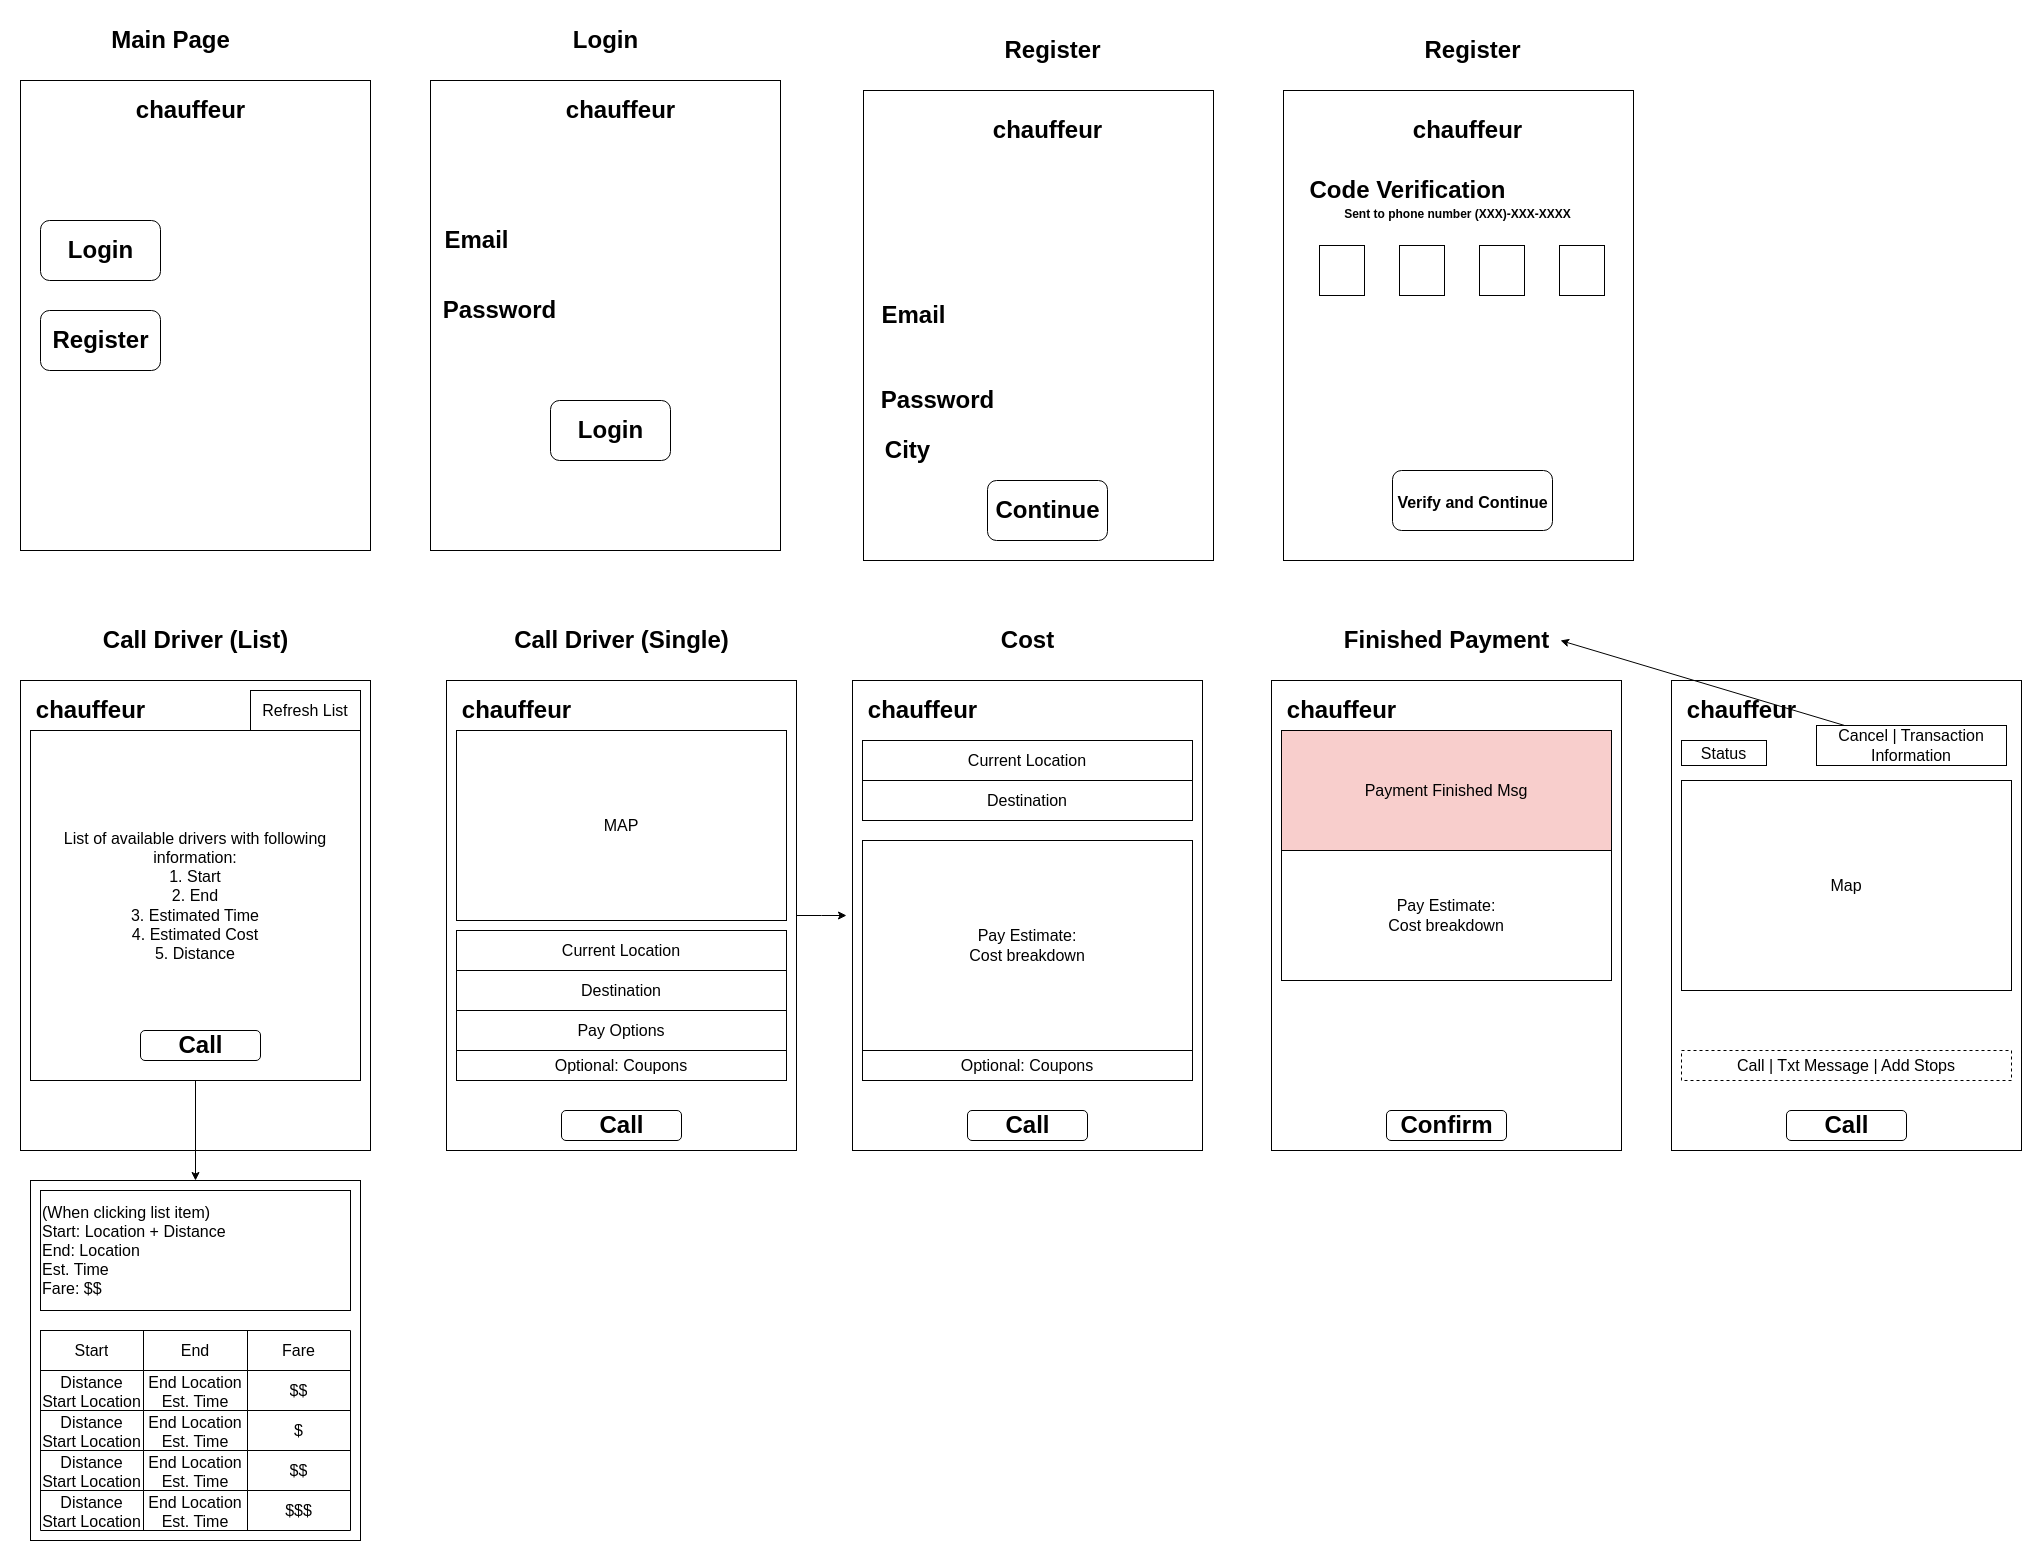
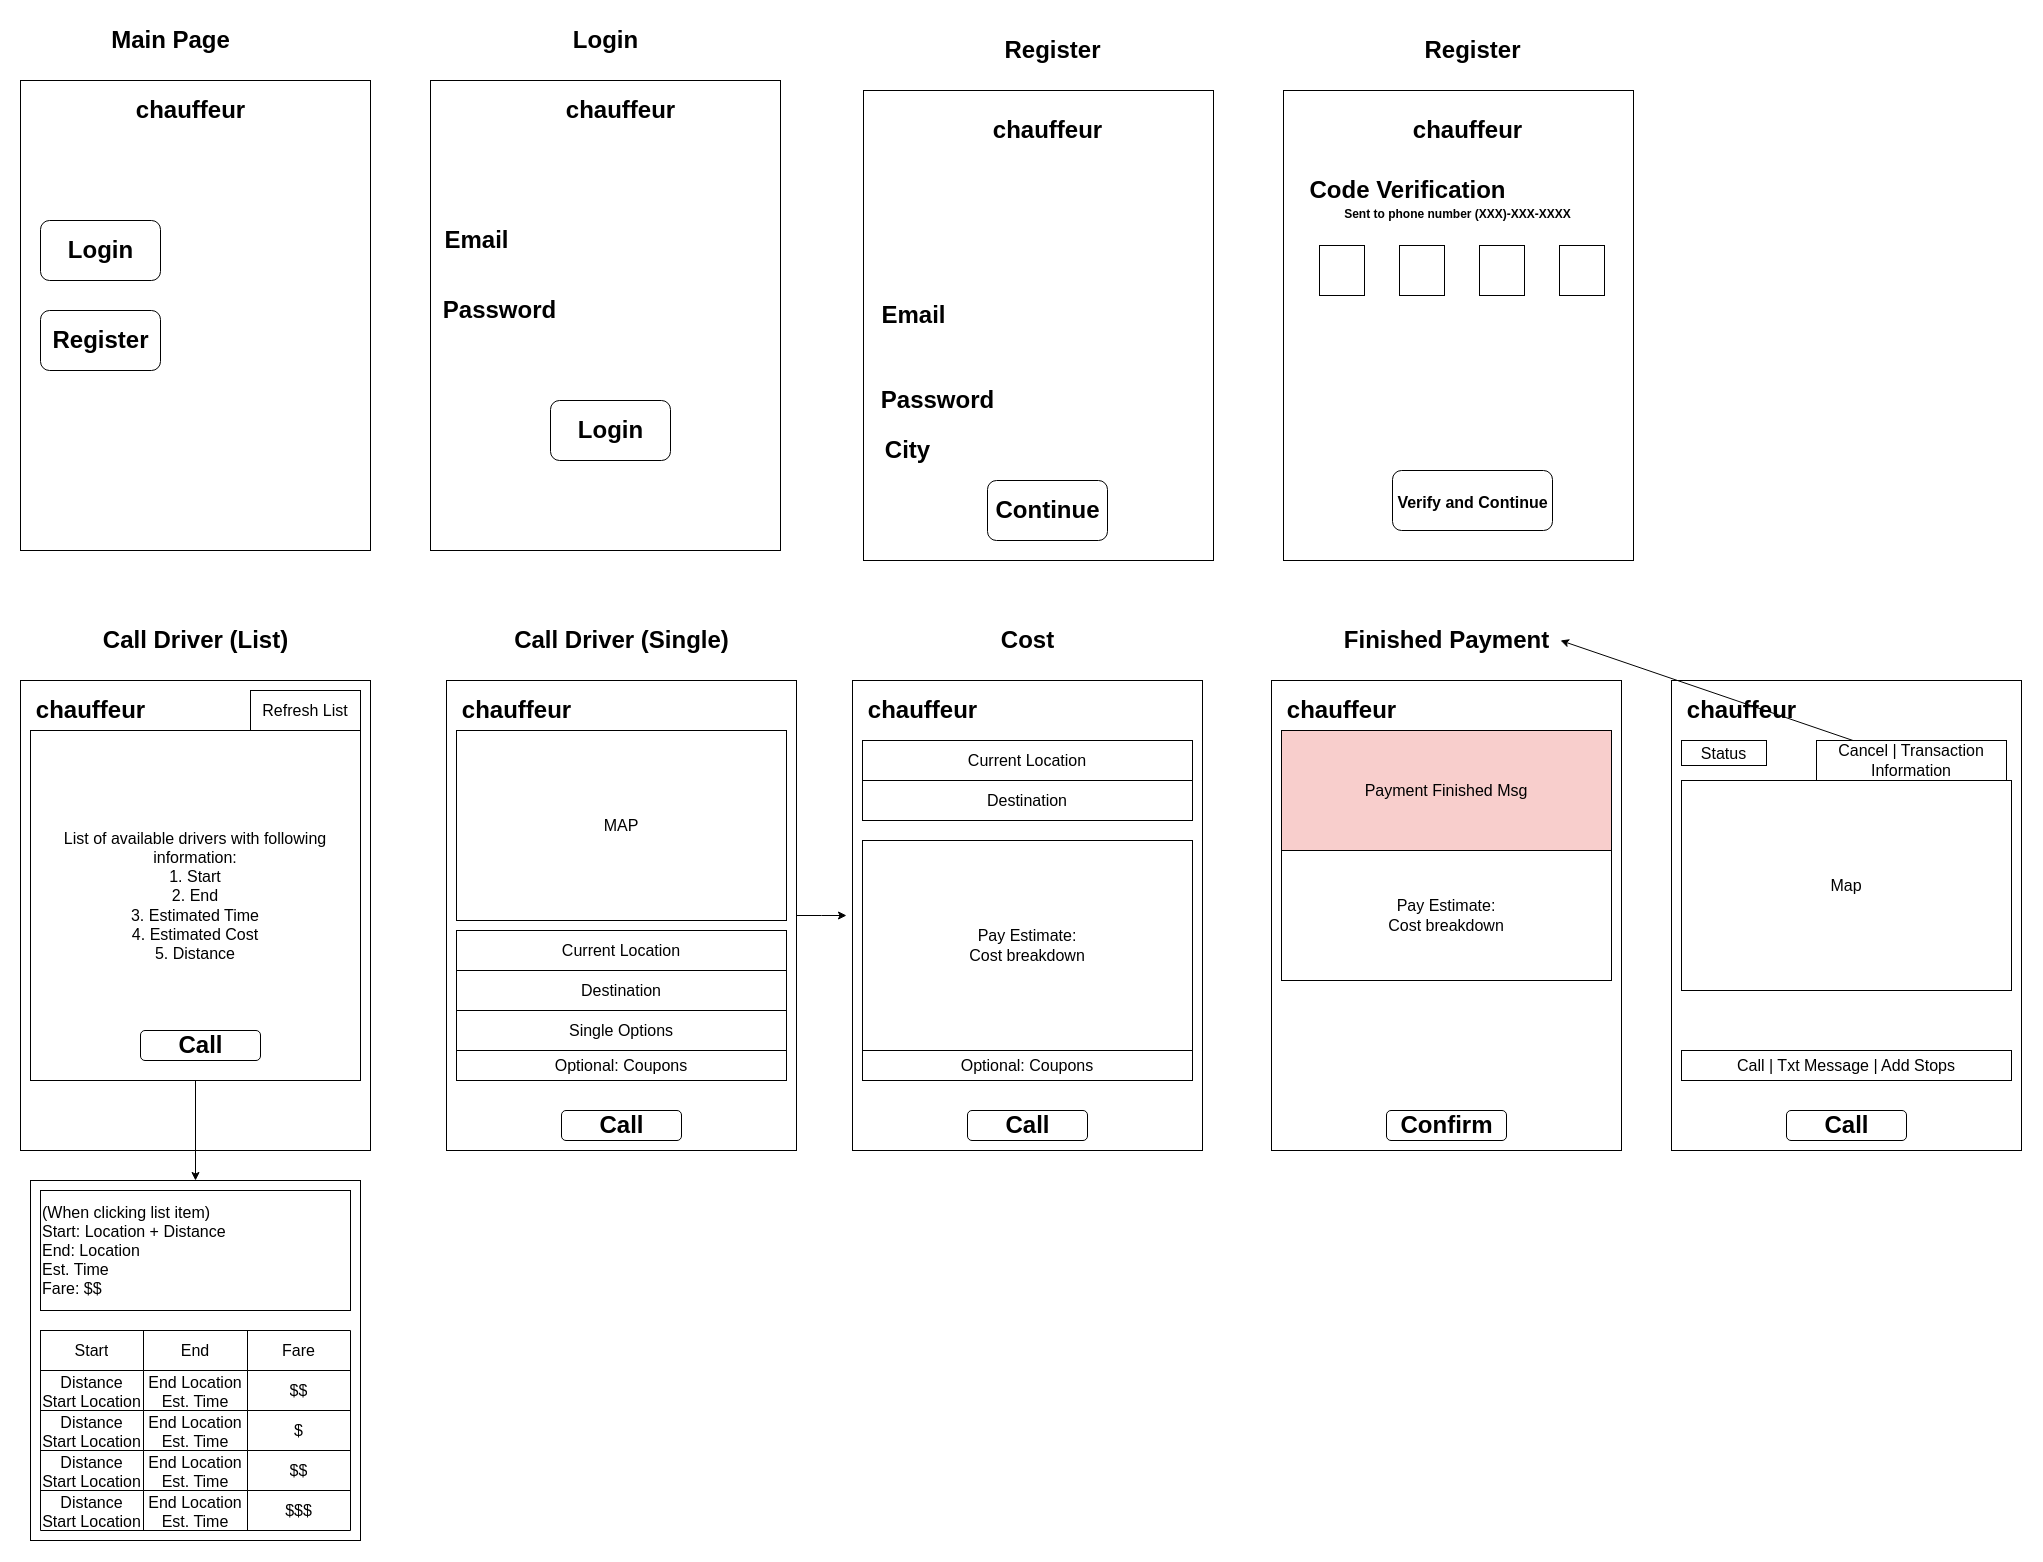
node "Cancel | Transaction Information": moved (1912, 746) -> (1912, 761)
node "Pay Options": label "Pay Options" -> "Single Options"
node "Call | Txt Message | Add Stops": style dashed -> solid
